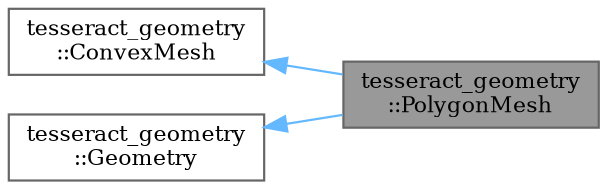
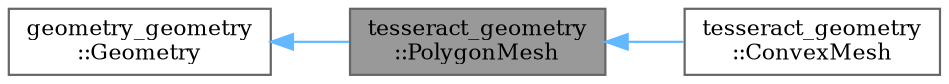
edge "tesseract_geometry ::PolygonMesh" -> "tesseract_geometry ::ConvexMesh": reversed
node "tesseract_geometry ::Geometry": label "tesseract_geometry ::Geometry" -> "geometry_geometry ::Geometry"
